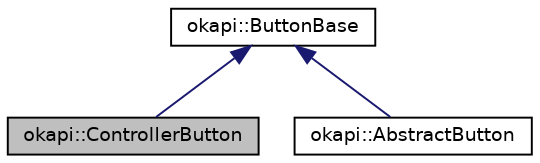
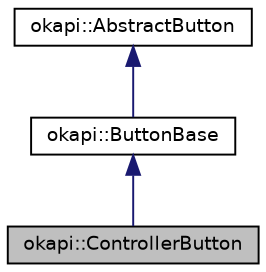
edge "okapi::AbstractButton" -> "okapi::ButtonBase": reversed
